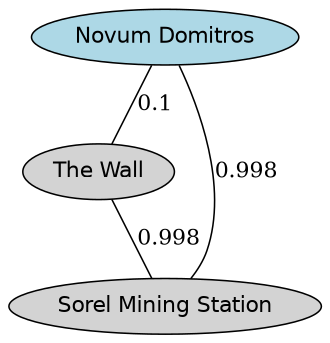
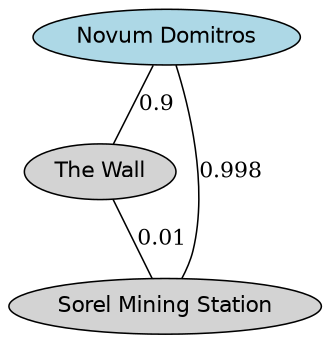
edge "Novum Domitros" -- "The Wall": label "0.1" -> "0.9"
edge "The Wall" -- "Sorel Mining Station": label "0.998" -> "0.01"
